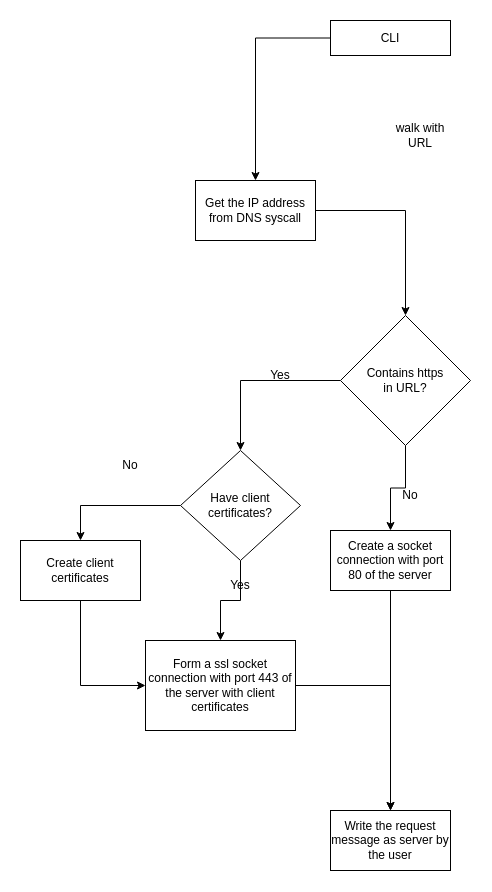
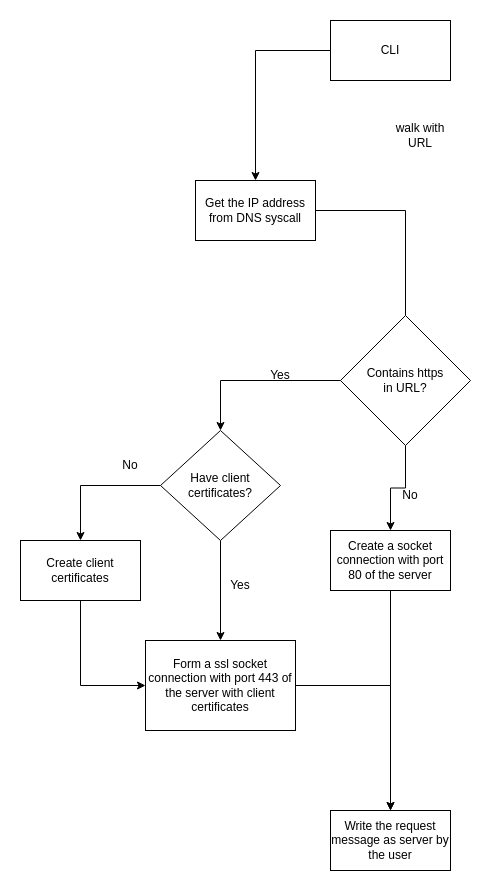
node "CLI": size 120x35 -> 120x60
edge "Get the IP address from DNS syscall" -> "Contains https in URL?": arrowhead classic -> none
node "Have client certificates?": moved (241, 506) -> (221, 486)
